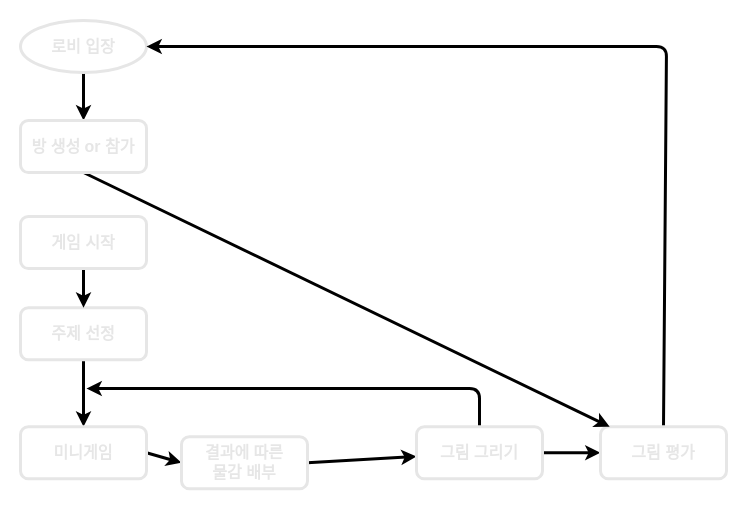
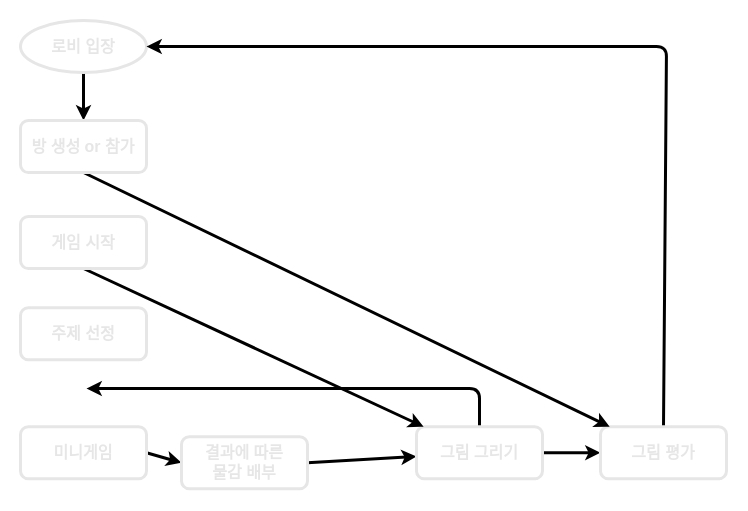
edge "게임 시작" -> "주제 선정": now "게임 시작" -> "그림 그리기"
edge "주제 선정" -> "미니게임": removed
